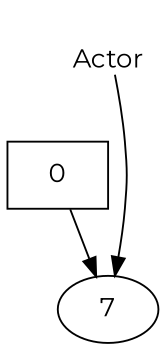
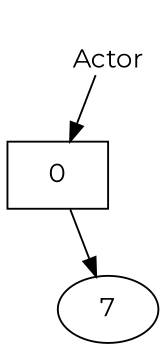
edge "Actor" -> "7": now "Actor" -> "0"
